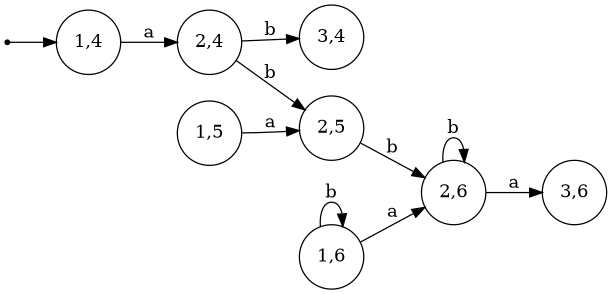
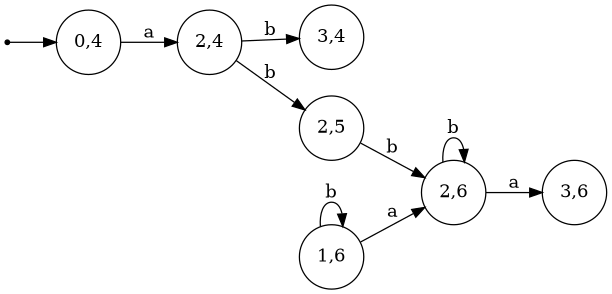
node "1,4": label "1,4" -> "0,4"
node "1,5": removed
